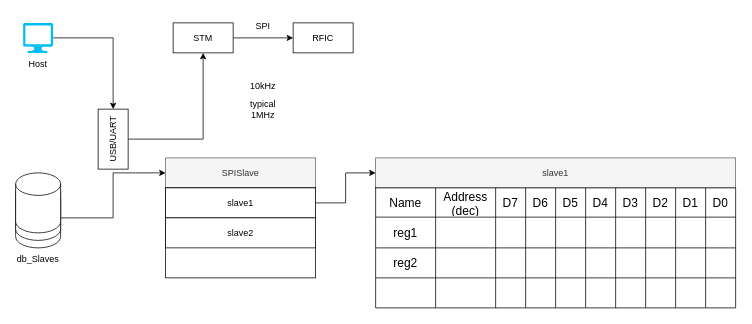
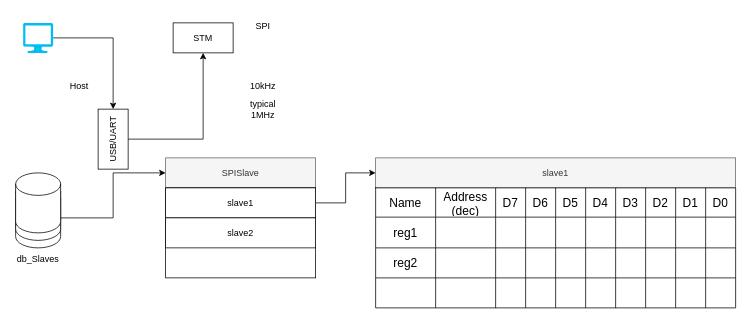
edge "STM" -> "RFIC": removed
node "RFIC": removed
node "Host": moved (38, 64) -> (79, 87)
